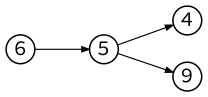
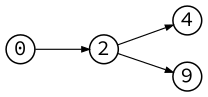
node "6": label "6" -> "0"
node "5": label "5" -> "2"
